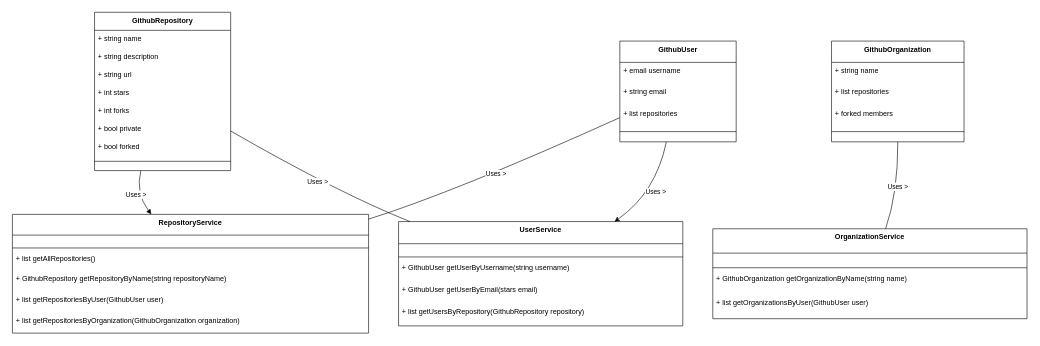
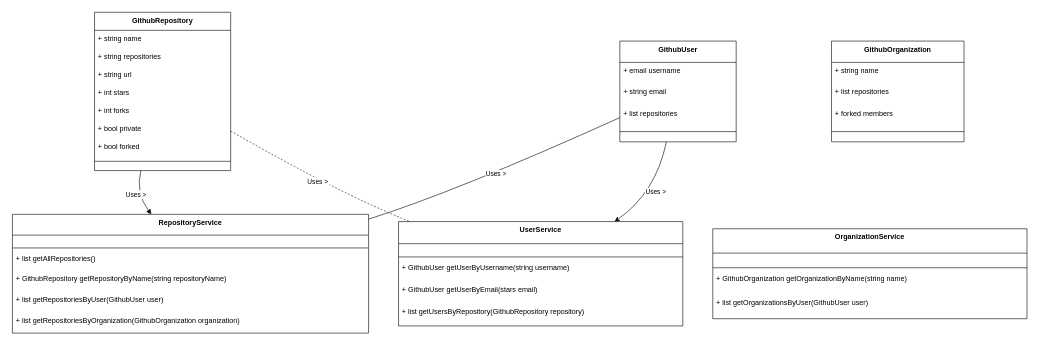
node "+ string description": label "+ string description" -> "+ string repositories"
edge "GithubRepository" -- "UserService": style solid -> dashed
edge "GithubOrganization" -- "OrganizationService": removed, label "Uses >"
